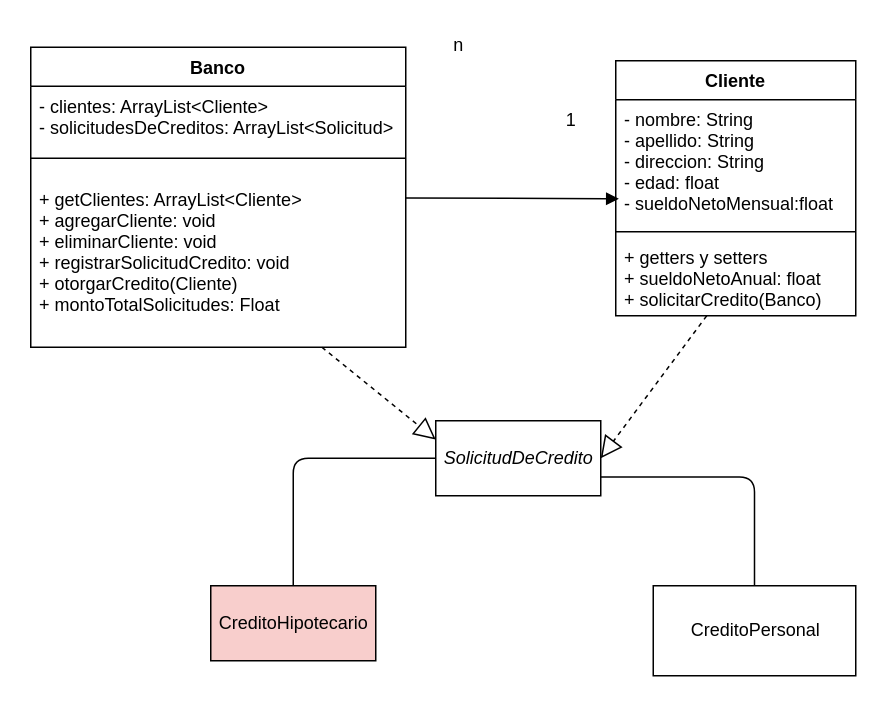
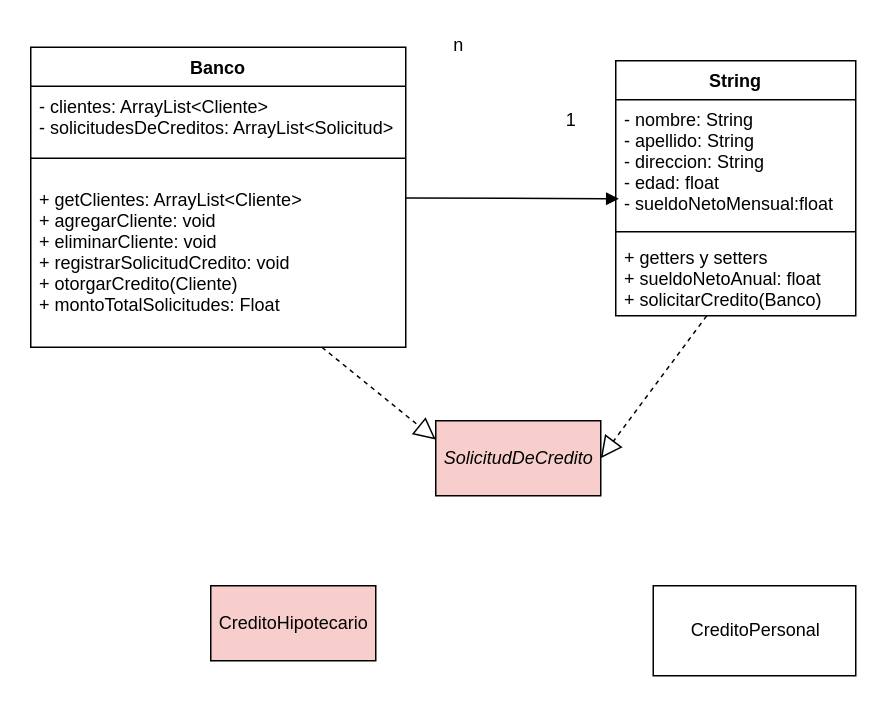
node "Cliente": label "Cliente" -> "String"
edge "SolicitudDeCredito" -- "CreditoHipotecario": removed
node "SolicitudDeCredito": fillcolor #ffffff -> #f8cecc
edge "SolicitudDeCredito" -- "CreditoPersonal": removed
